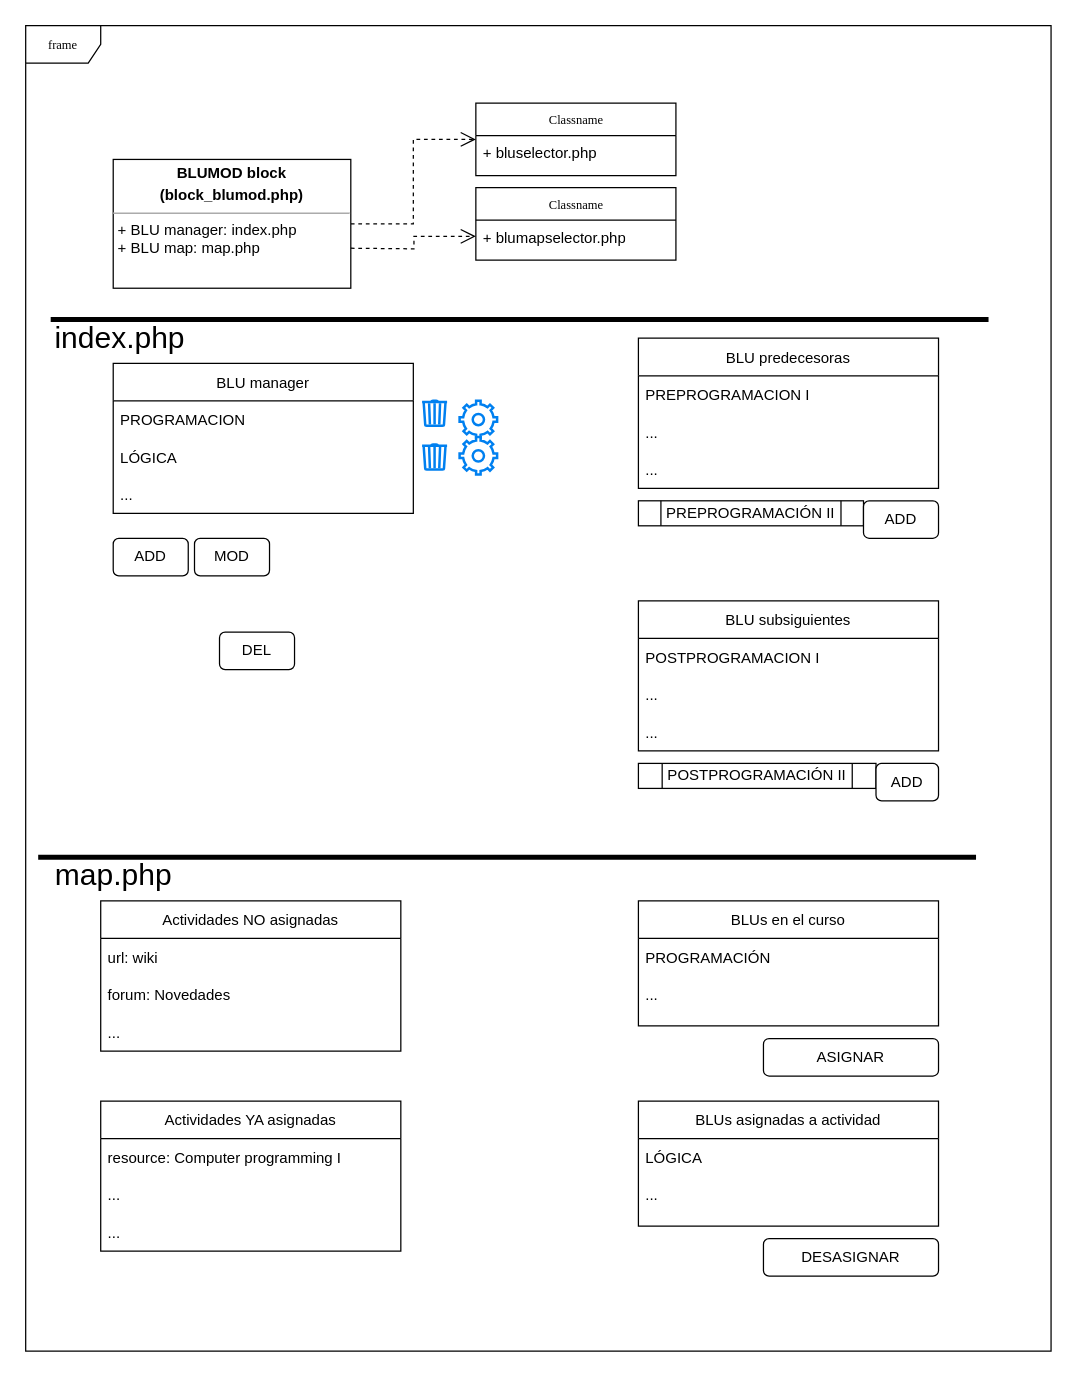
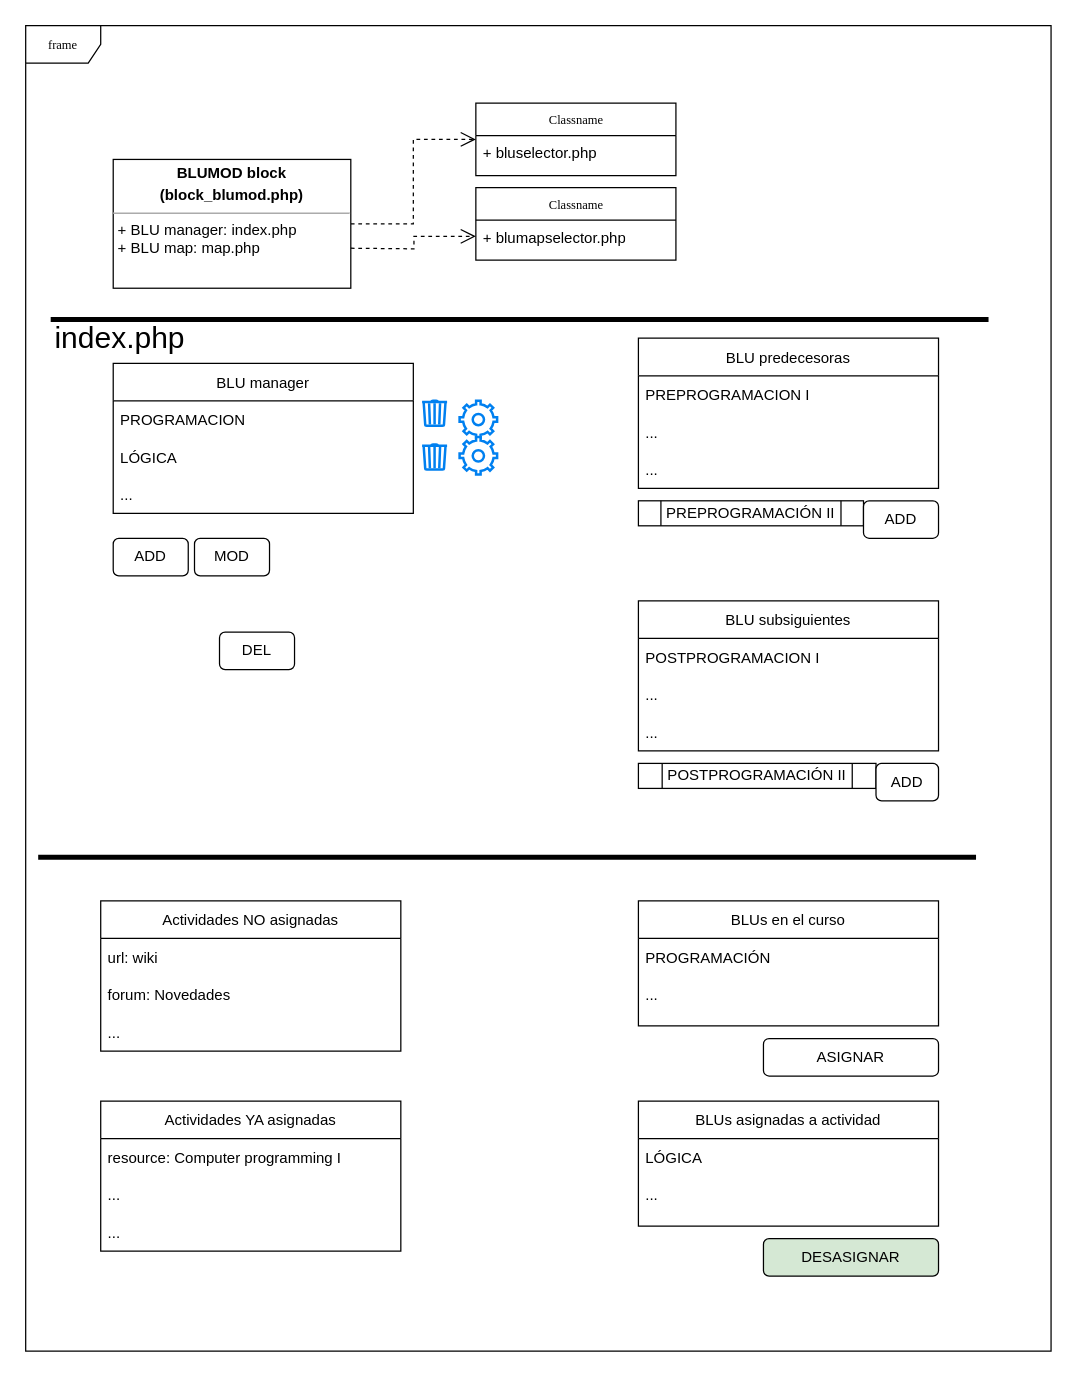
node "map.php": removed
node "DESASIGNAR": fillcolor #ffffff -> #d5e8d4
